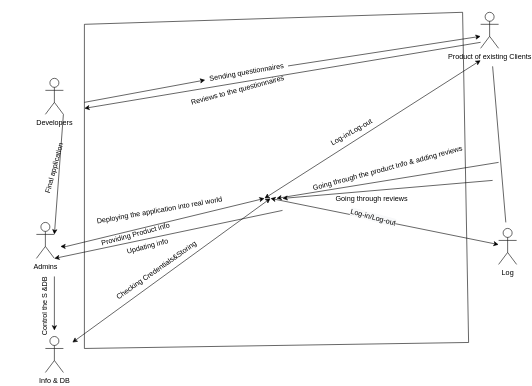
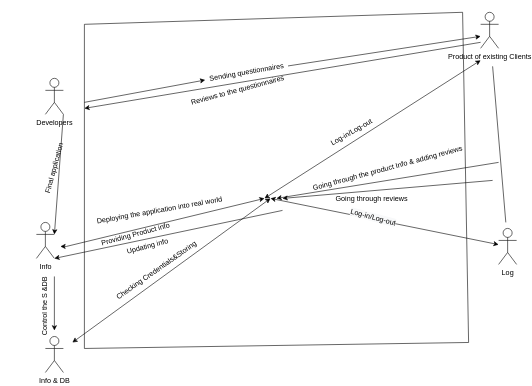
node "Admins": label "Admins" -> "Info"
